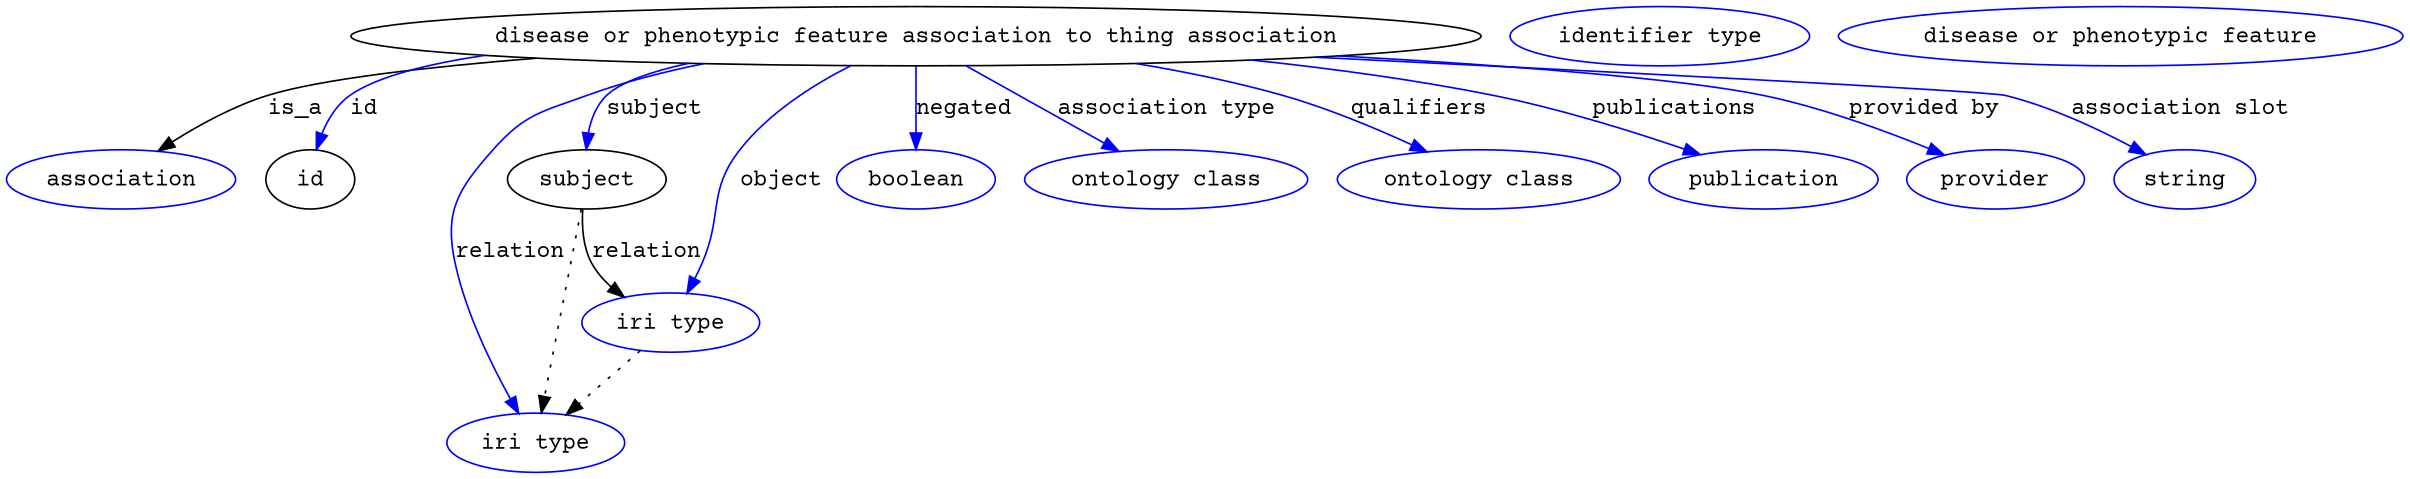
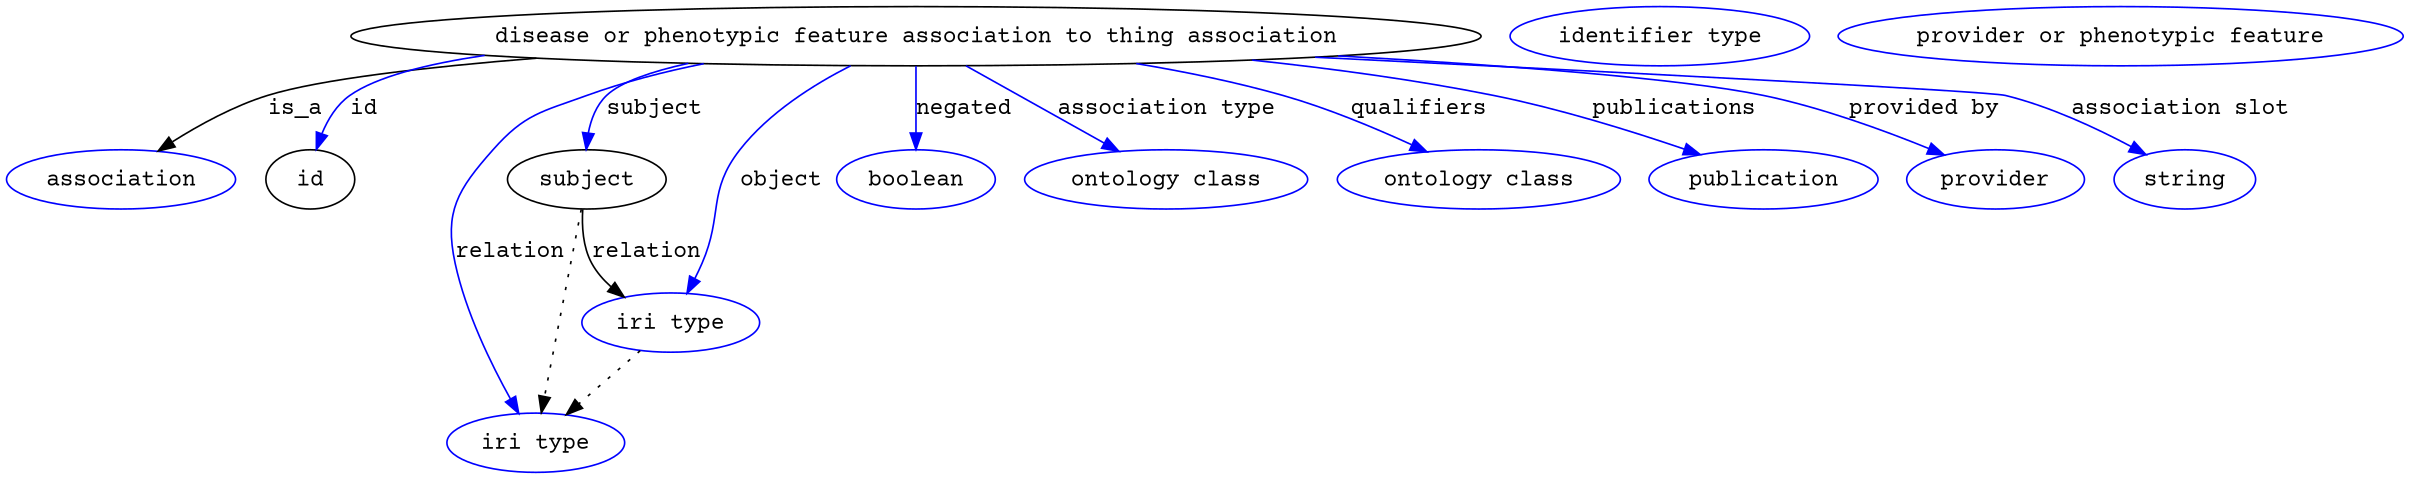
node "disease or phenotypic feature": label "disease or phenotypic feature" -> "provider or phenotypic feature"
